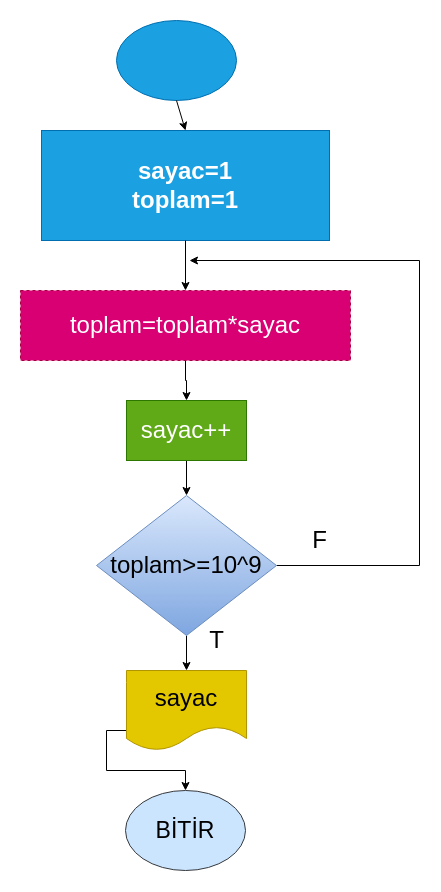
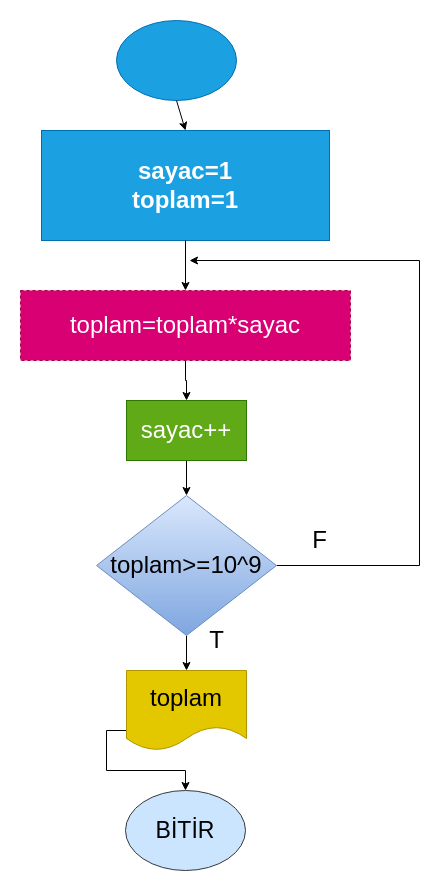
node "sayac": label "sayac" -> "toplam"
